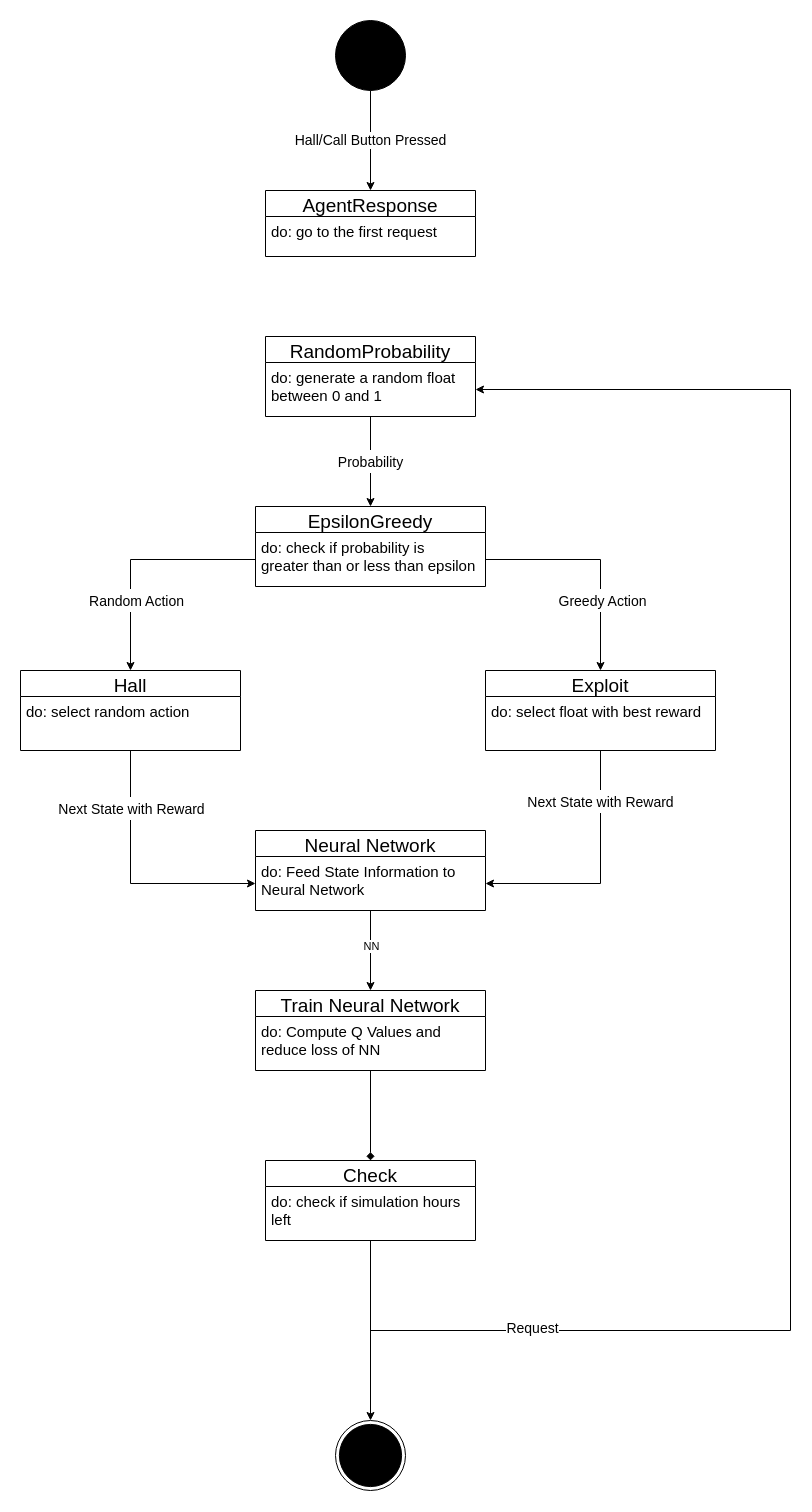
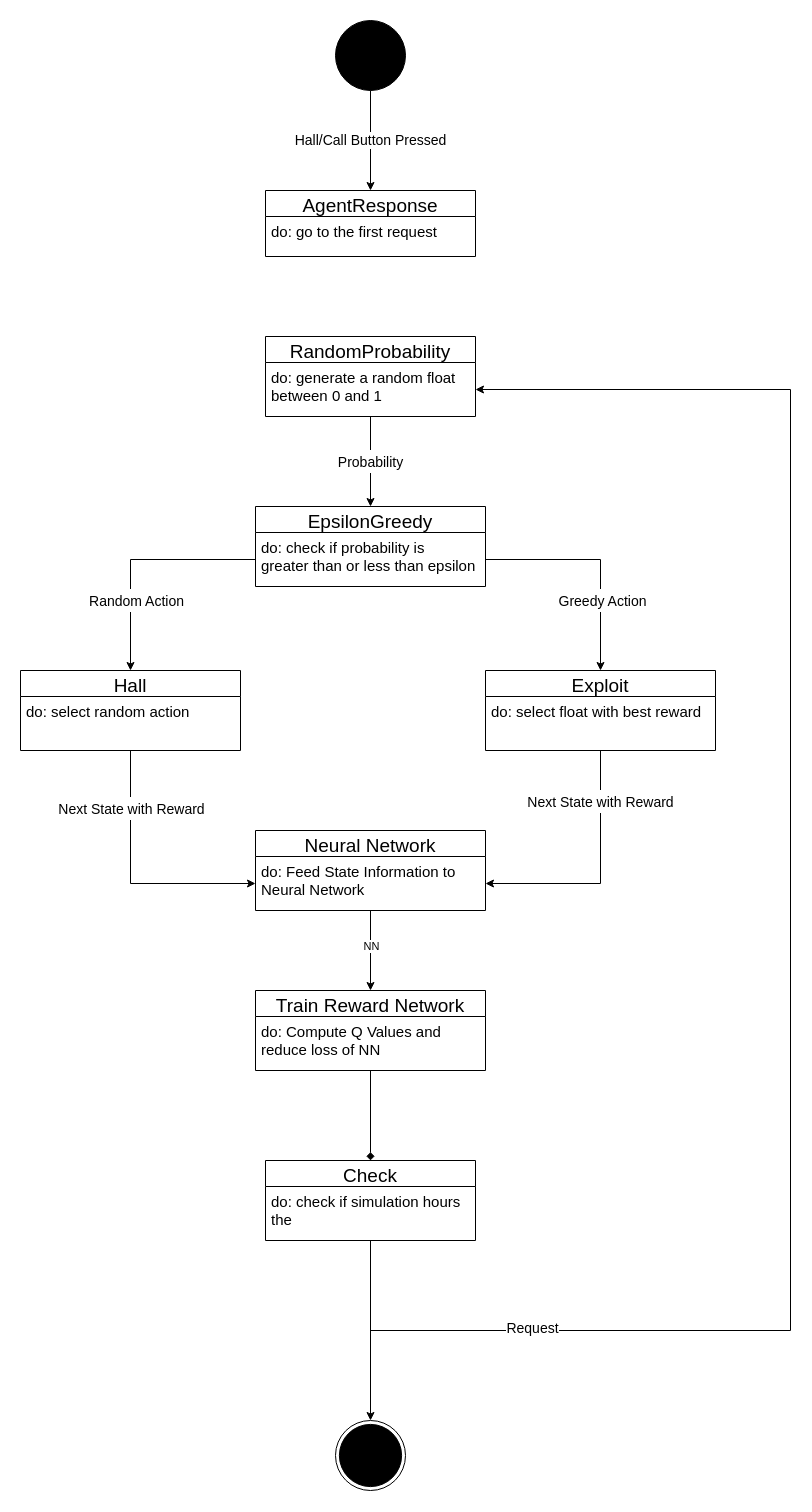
node "Train Neural Network": label "Train Neural Network" -> "Train Reward Network"
node "do: check if simulation hours left": label "do: check if simulation hours left" -> "do: check if simulation hours the"
